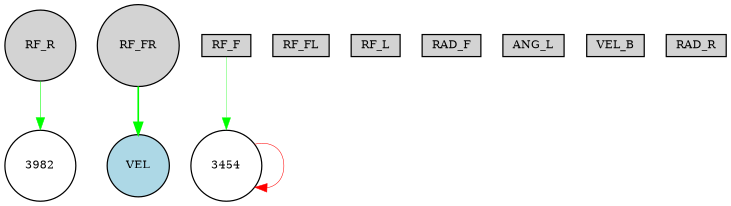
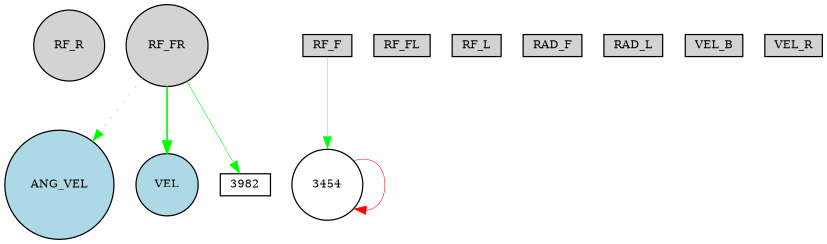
node "ANG_L": label "ANG_L" -> "RAD_L"
node "RAD_R": label "RAD_R" -> "VEL_R"
edge "RF_R" -> "3982": now "RF_FR" -> "3982"
node "3982": shape circle -> box
node "ANG_VEL": added
